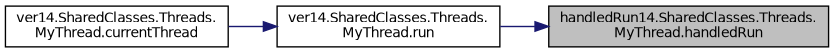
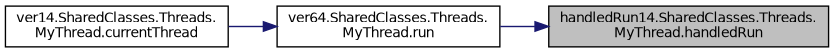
node "ver14.SharedClasses.Threads. MyThread.run": label "ver14.SharedClasses.Threads. MyThread.run" -> "ver64.SharedClasses.Threads. MyThread.run"
